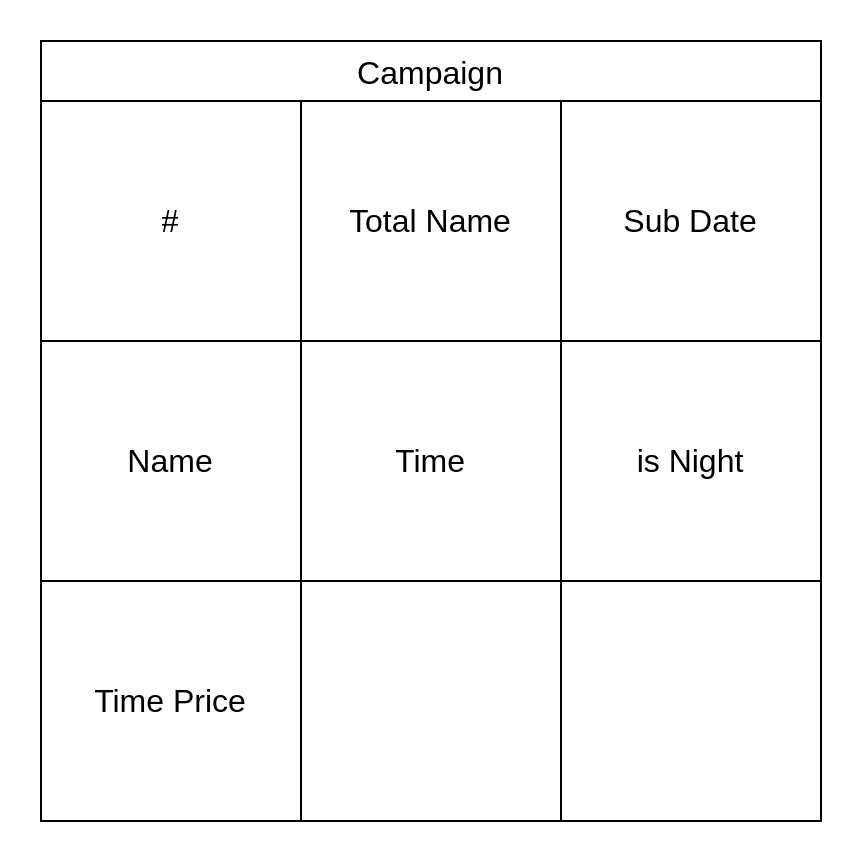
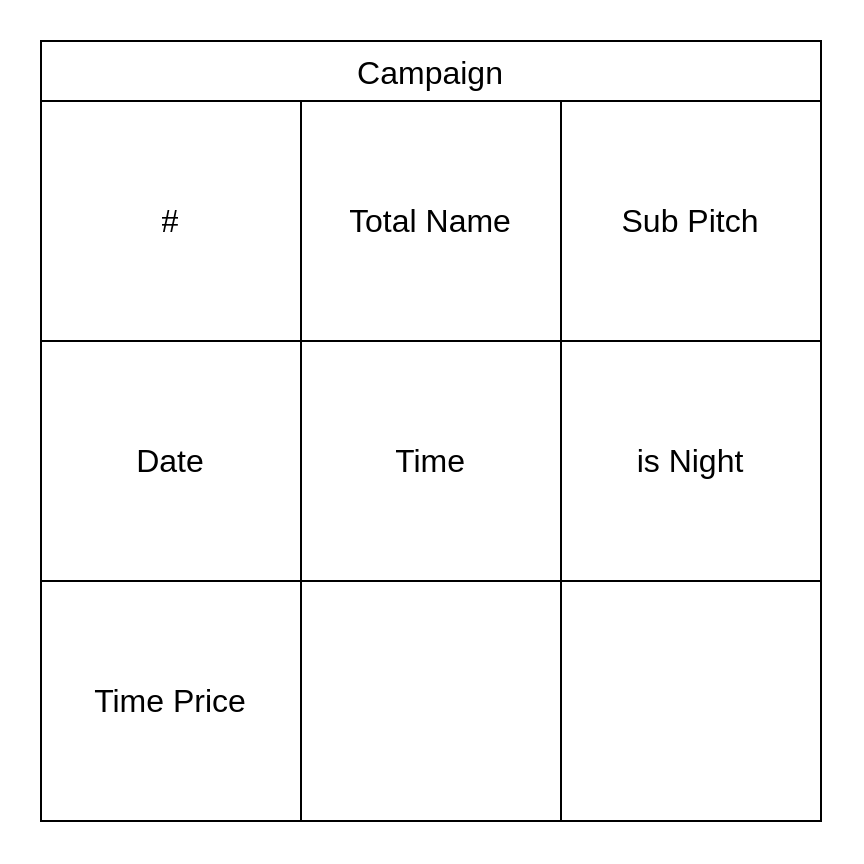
node "Sub Date": label "Sub Date" -> "Sub Pitch"
node "Name": label "Name" -> "Date"
